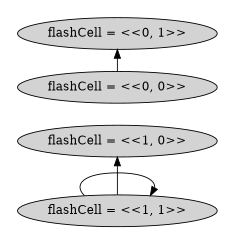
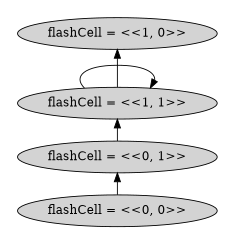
edge "flashCell = <<0, 1>>" -> "flashCell = <<1, 1>>": added
